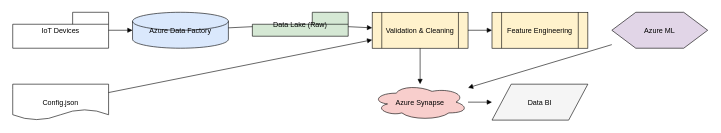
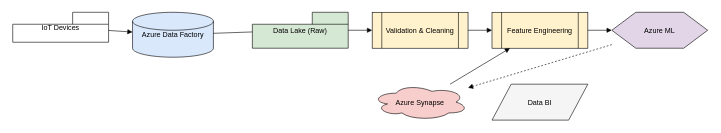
node "Data Lake (Raw)": size 96x24 -> 96x36
node "IoT Devices": size 96x36 -> 96x30
node "Azure Data Factory": size 96x36 -> 81x45
edge "Feature Engineering" -> "Azure ML": added
edge "Azure ML" -> "Azure Synapse": style solid -> dashed
edge "Config.json" -> "Validation & Cleaning": removed
edge "Validation & Cleaning" -> "Azure Synapse": removed
node "Config.json": removed
edge "Azure Synapse" -> "Data BI": now "Azure Synapse" -> "Feature Engineering"
